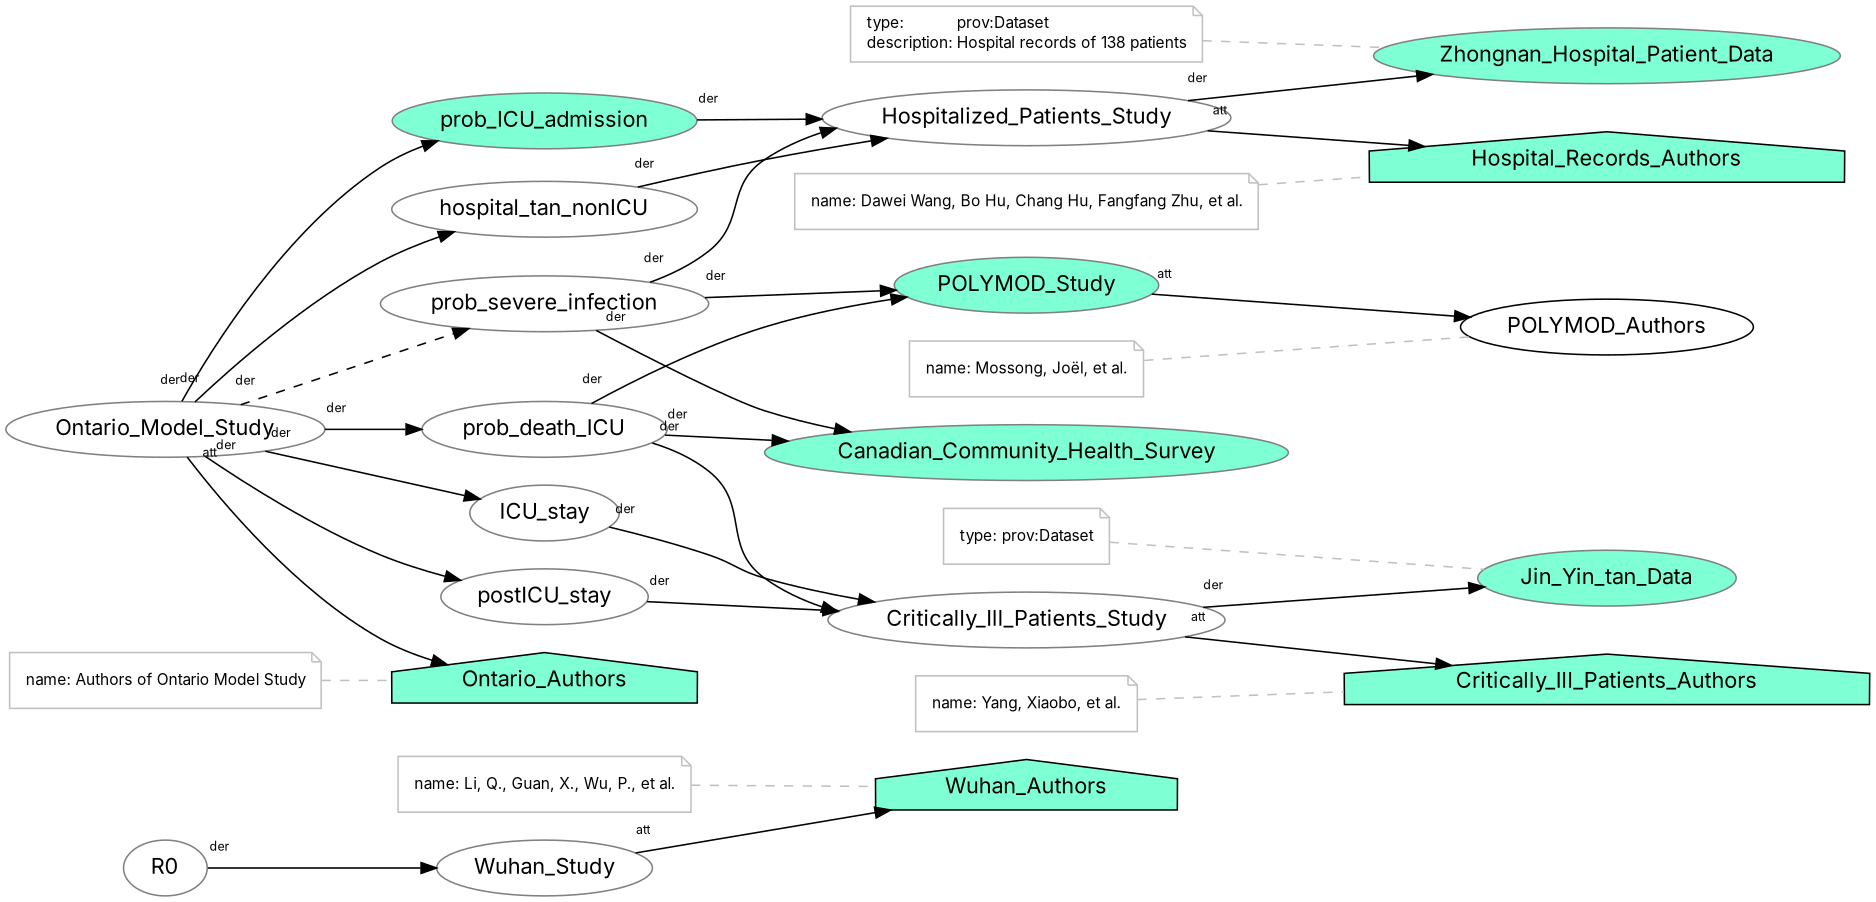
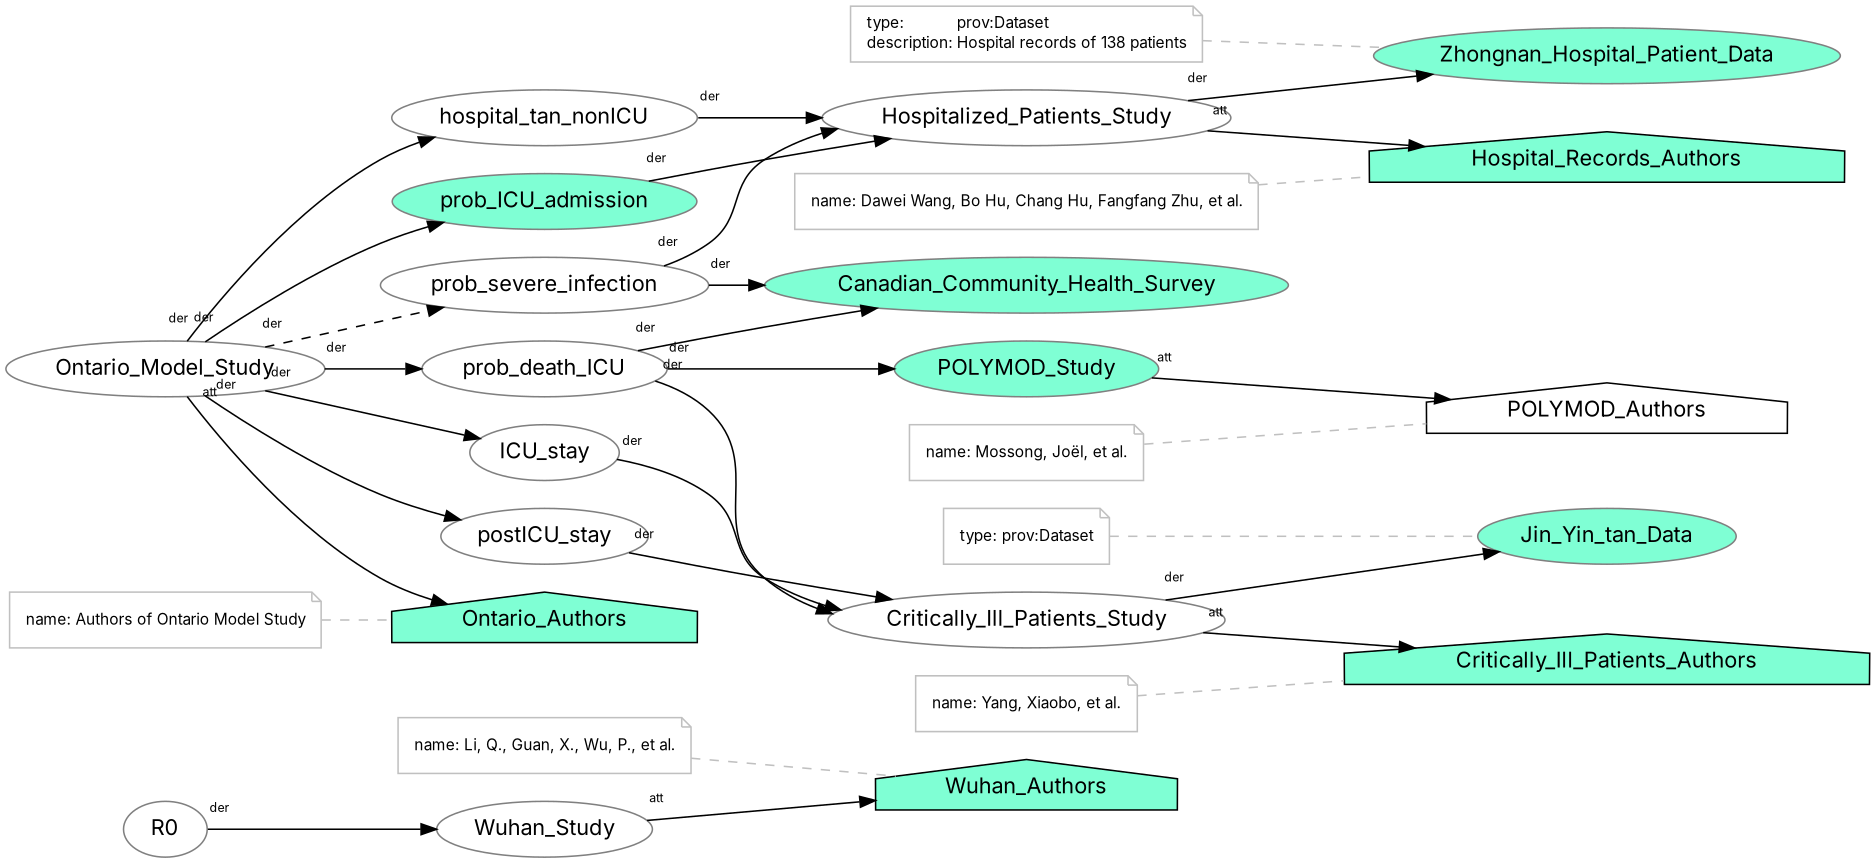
edge "prob_severe_infection" -> "POLYMOD_Study": removed
node "POLYMOD_Authors": shape ellipse -> house
